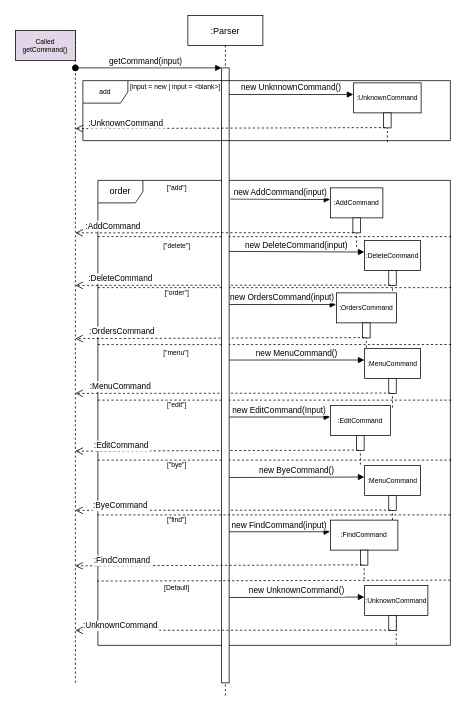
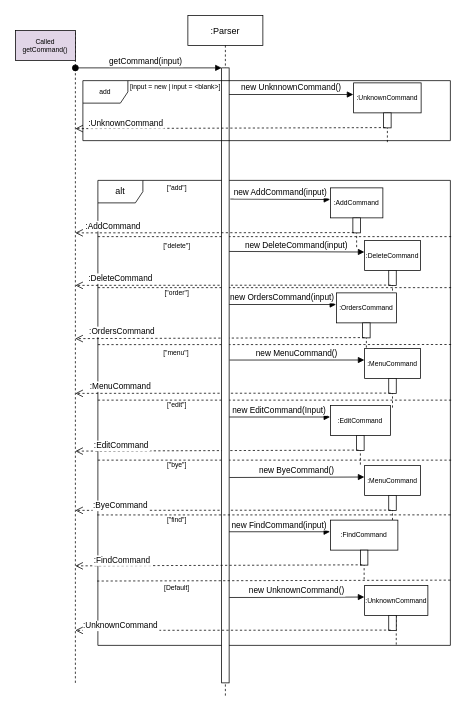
node "order": label "order" -> "alt"
